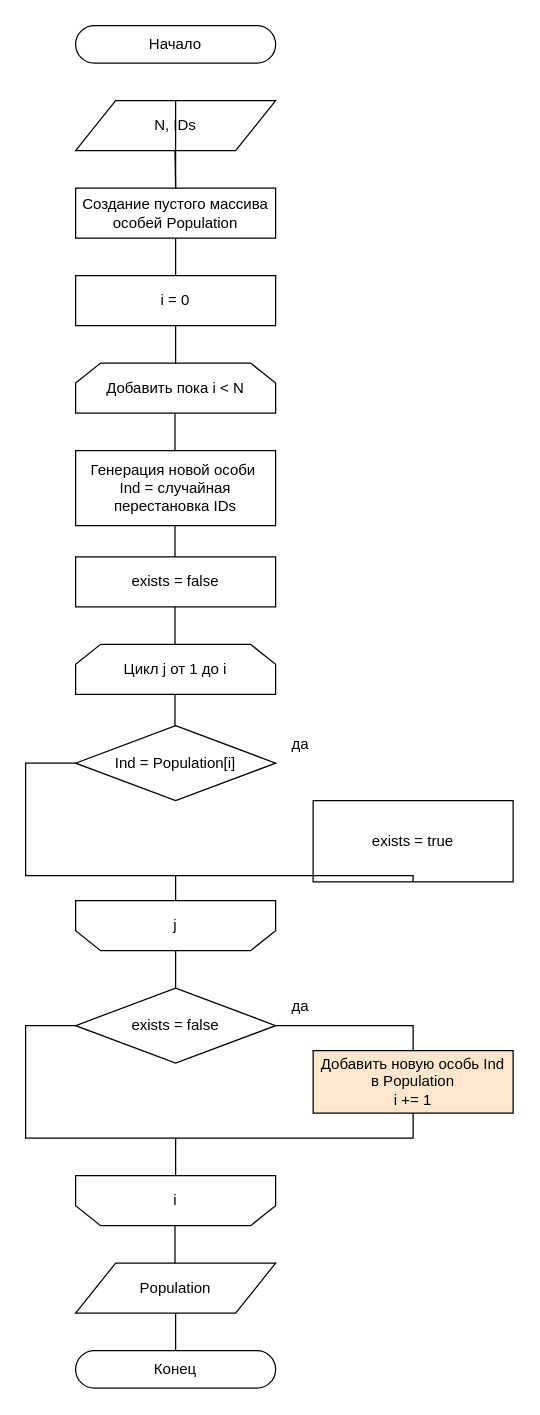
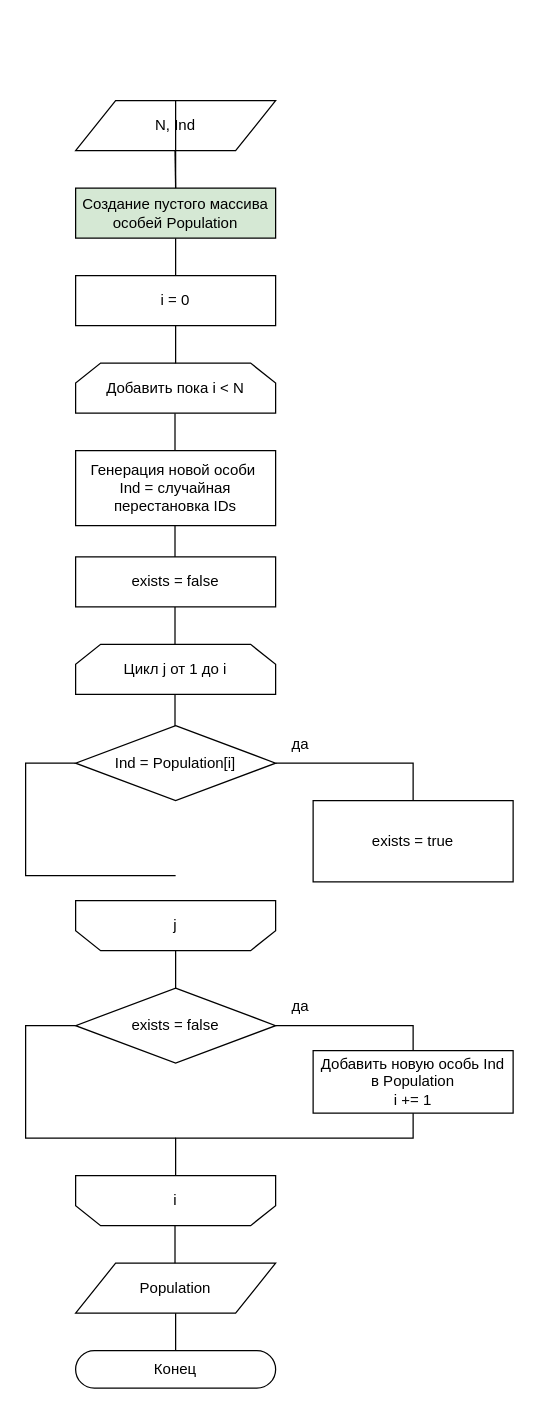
node "Начало": removed
node "N, IDs": label "N, IDs" -> "N, Ind"
node "Cоздание пустого массива особей Population": fillcolor #ffffff -> #d5e8d4
edge "Ind = Population[i]" -- "exists = true": added
edge "exists = true" -- "j": removed
node "Добавить новую особь Ind в Population i += 1": fillcolor #ffe6cc -> #ffffff
